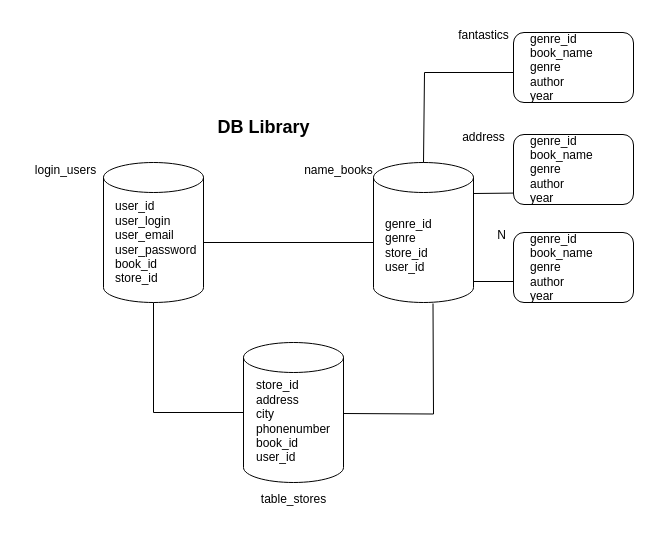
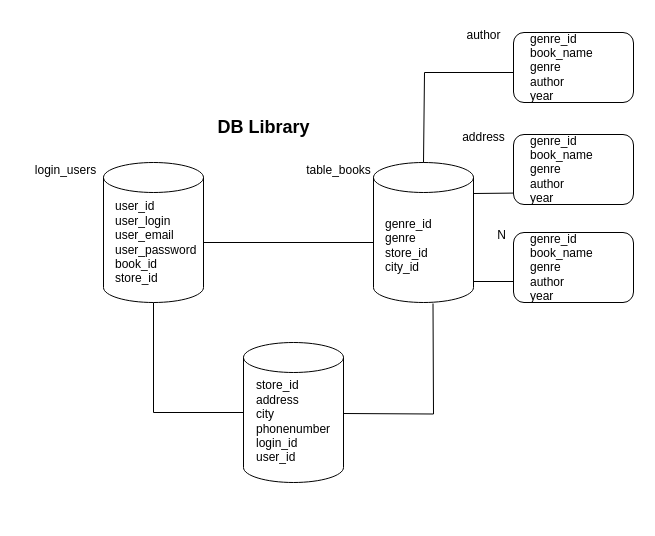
node "fantastics": label "fantastics" -> "author"
node "name_books": label "name_books" -> "table_books"
node "genre_id genre store_id user_id": label "genre_id genre store_id user_id" -> "genre_id genre store_id city_id"
node "store_id address city phonenumber book_id user_id": label "store_id address city phonenumber book_id user_id" -> "store_id address city phonenumber login_id user_id"
node "table_stores": removed
